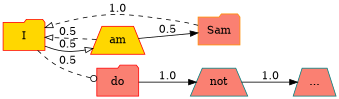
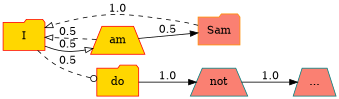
node "do": fillcolor salmon -> gold
